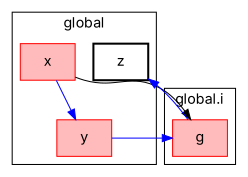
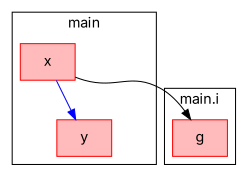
cluster "global": label "global" -> "main"
node "z": removed
cluster "global.i": label "global.i" -> "main.i"
edge "y" -> "g": removed
